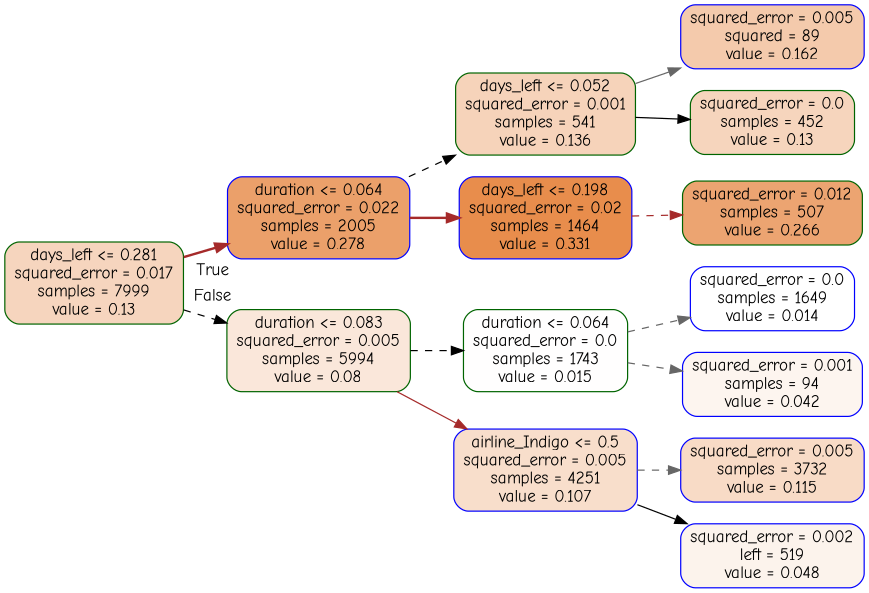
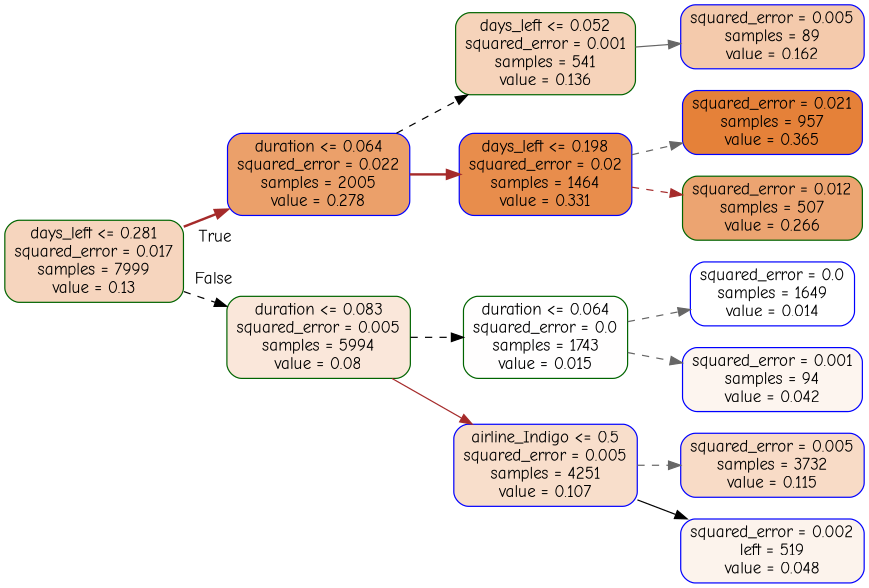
node "squared_error = 0.005 squared = 89 value = 0.162": label "squared_error = 0.005 squared = 89 value = 0.162" -> "squared_error = 0.005 samples = 89 value = 0.162"
node "squared_error = 0.021 samples = 957 value = 0.365": added
node "squared_error = 0.0 samples = 452 value = 0.13": removed
